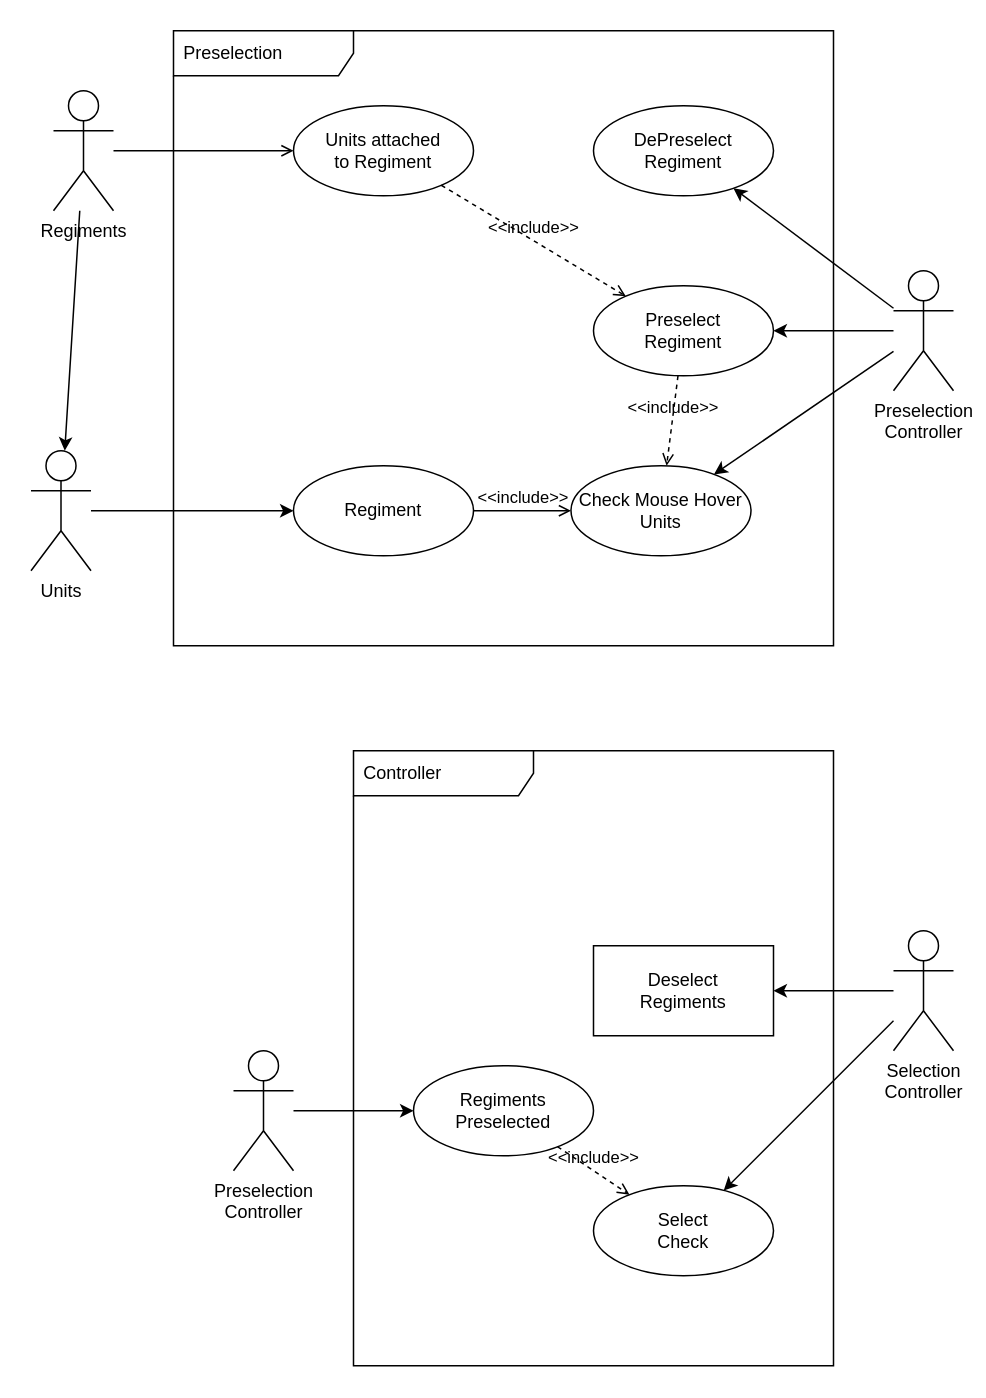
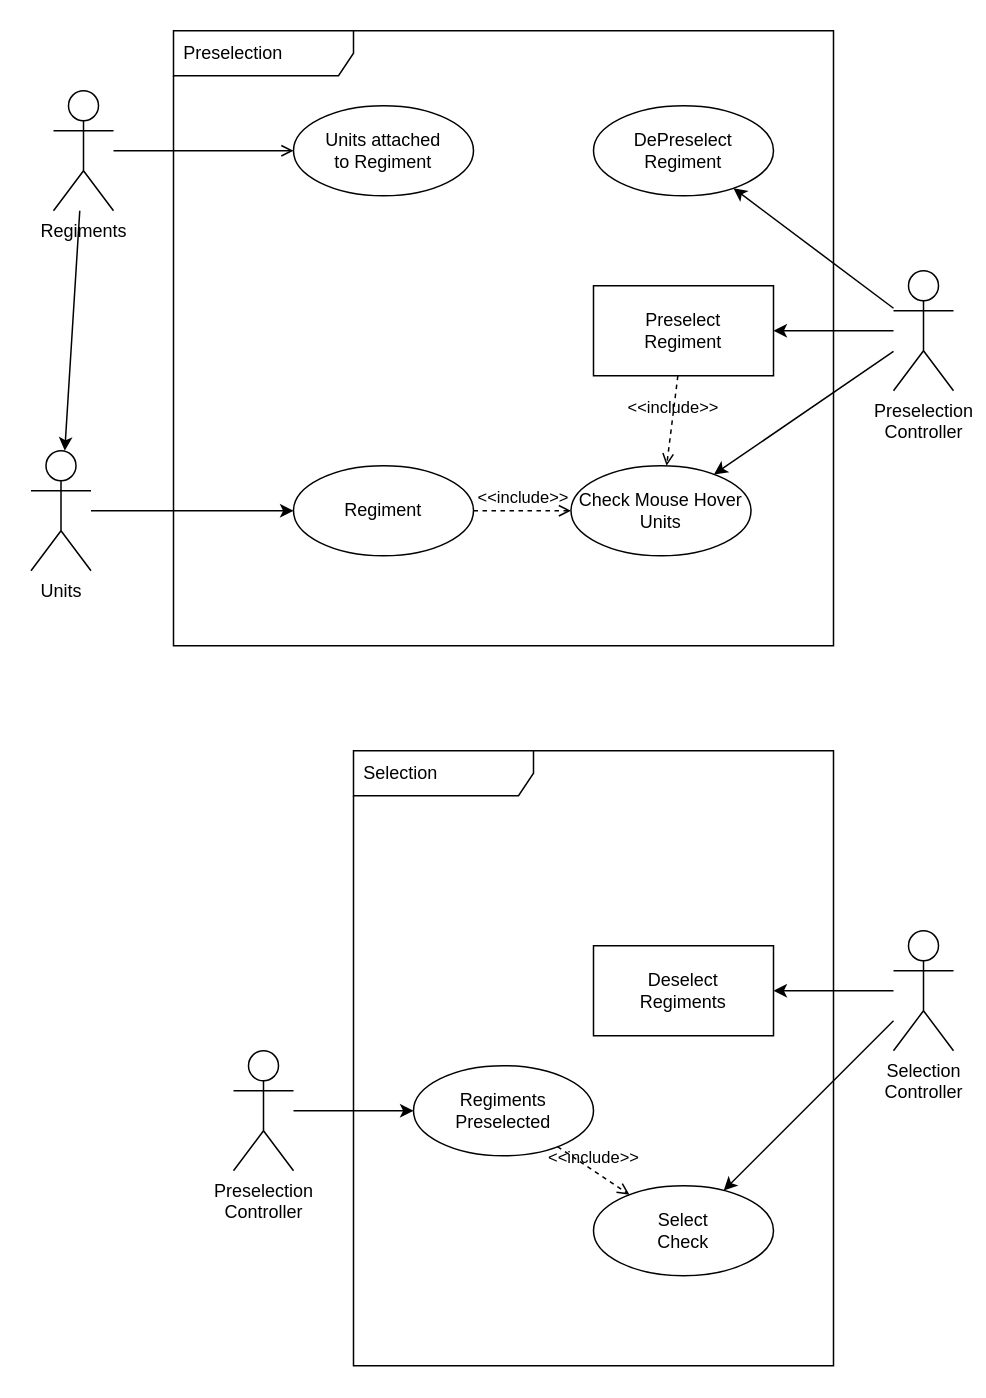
edge "Units attached to Regiment" -> "Preselect Regiment": removed, label "<<include>>"
node "Preselect Regiment": shape ellipse -> rectangle
edge "Regiment" -> "Check Mouse Hover Units": style solid -> dashed
node "Controller": label "Controller" -> "Selection"
